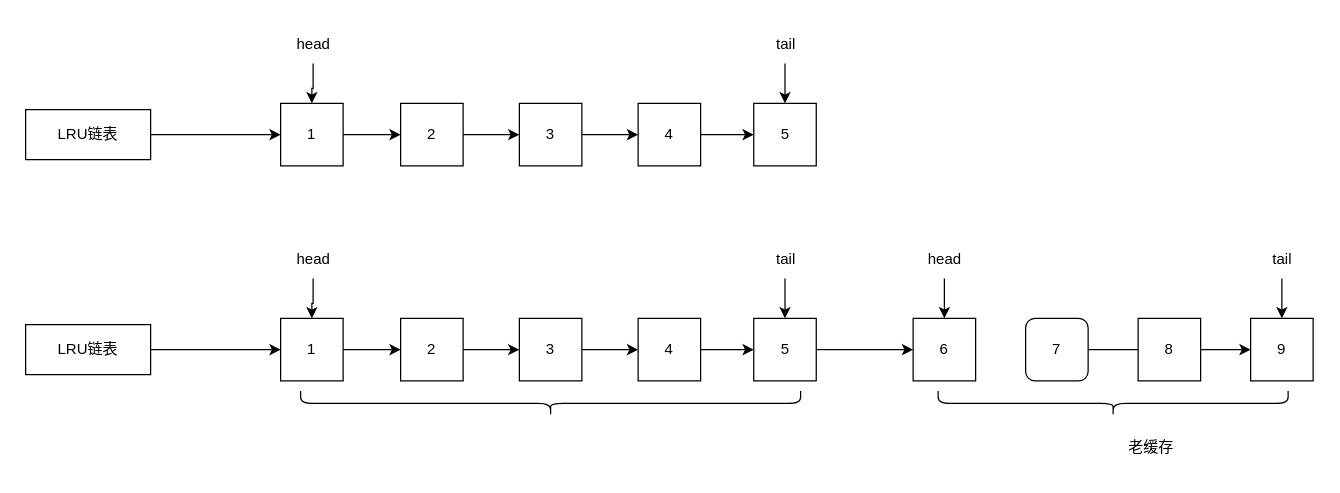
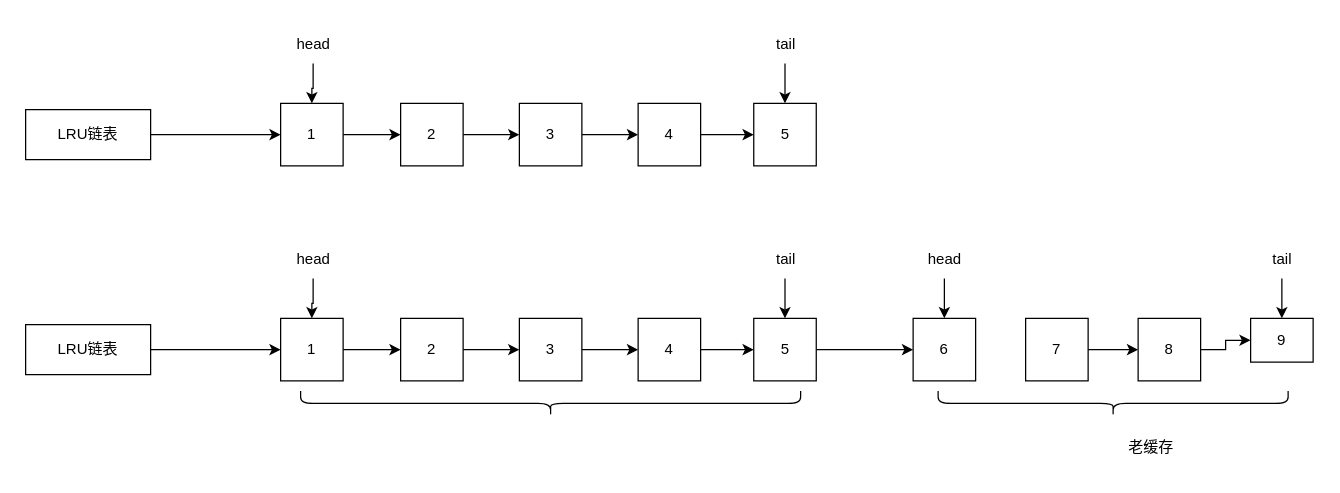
node "7": shape rounded rectangle -> rectangle
edge "7" -- "8": arrowhead none -> classic
node "9": size 63x63 -> 63x44
